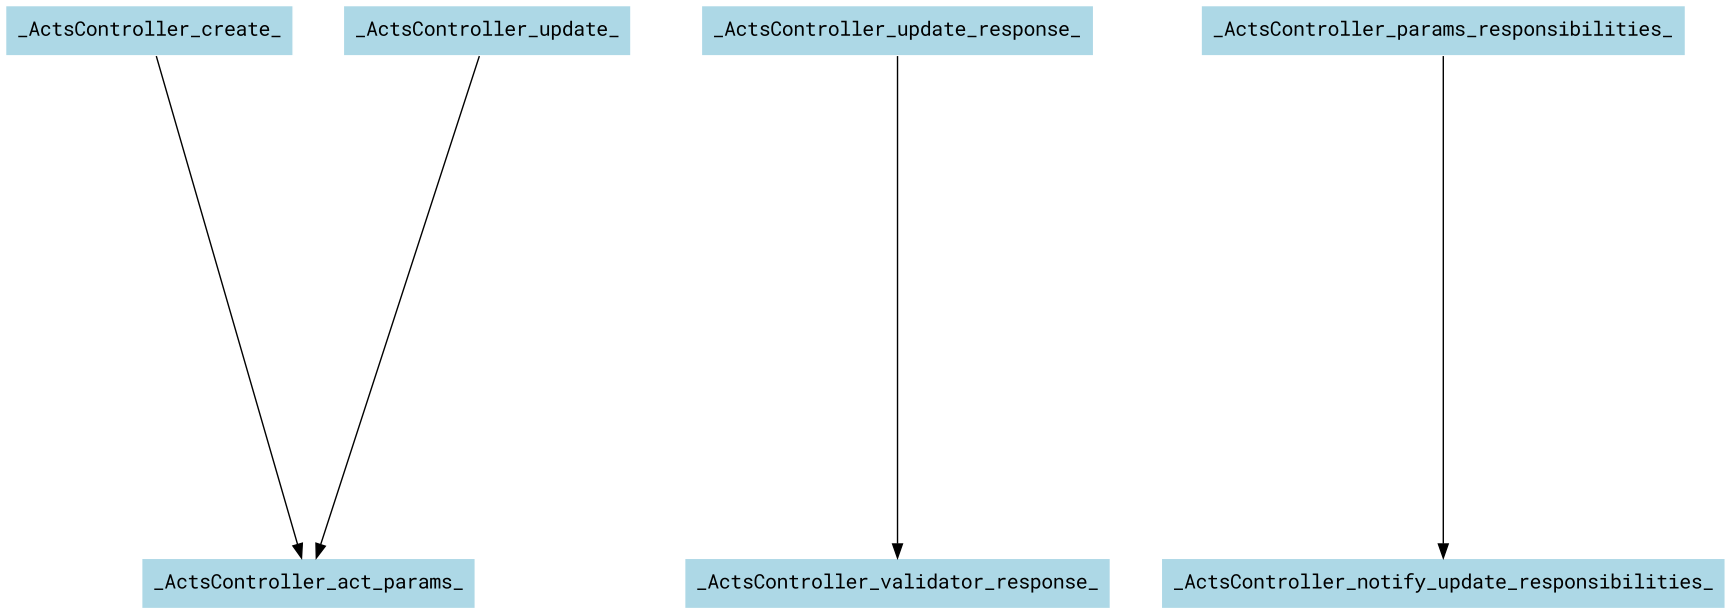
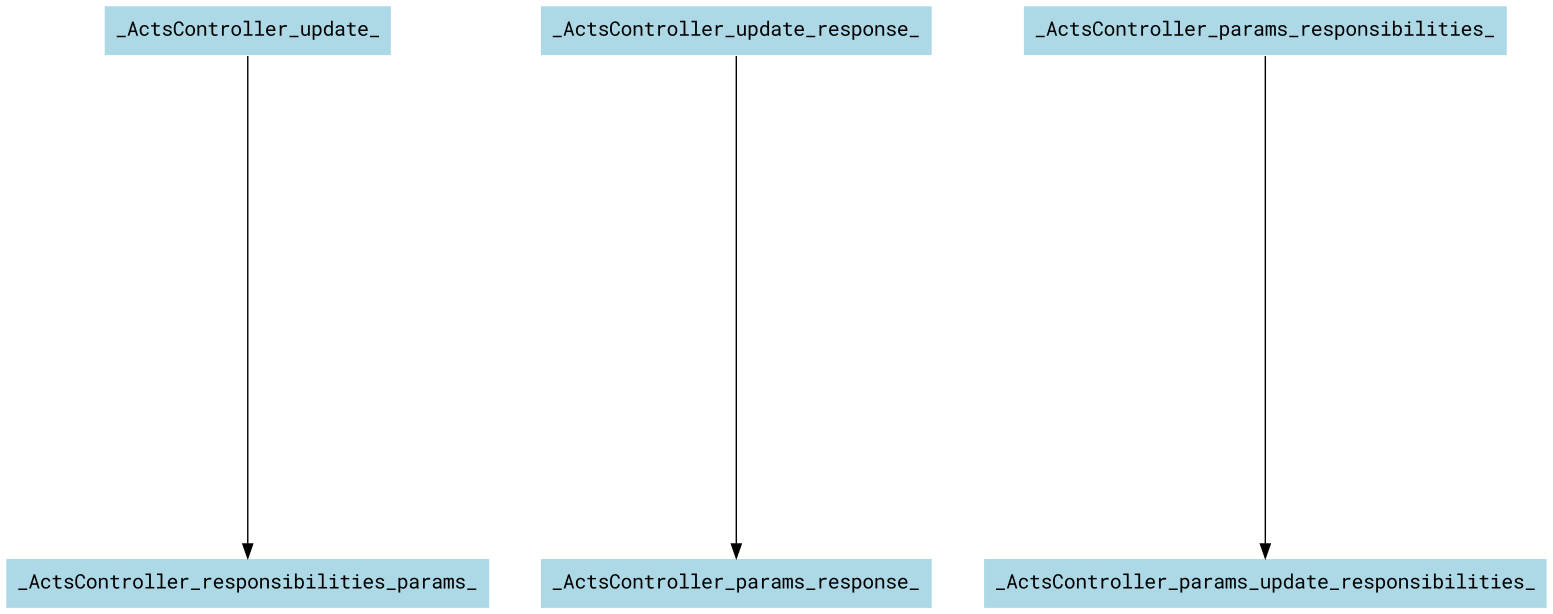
node "_ActsController_create_": removed
node "_ActsController_act_params_": label "_ActsController_act_params_" -> "_ActsController_responsibilities_params_"
node "_ActsController_validator_response_": label "_ActsController_validator_response_" -> "_ActsController_params_response_"
node "_ActsController_notify_update_responsibilities_": label "_ActsController_notify_update_responsibilities_" -> "_ActsController_params_update_responsibilities_"
